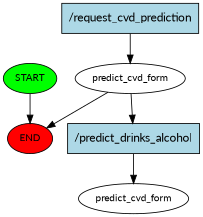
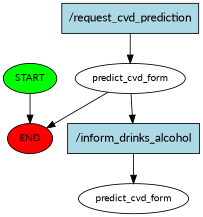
node "/predict_drinks_alcohol": label "/predict_drinks_alcohol" -> "/inform_drinks_alcohol"
